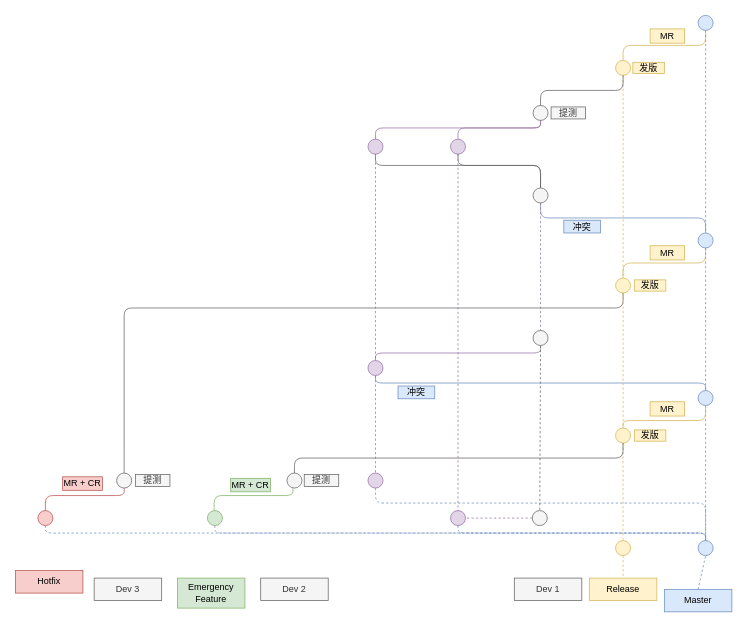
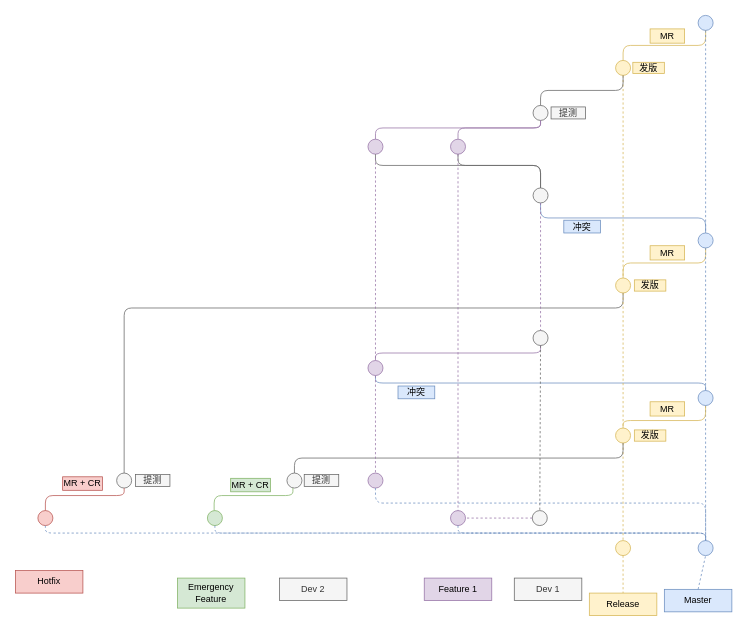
node "Dev 3": removed
node "Dev 2": moved (294, 589) -> (313, 589)
node "Feature 1": added
node "Release": moved (623, 589) -> (623, 604)
